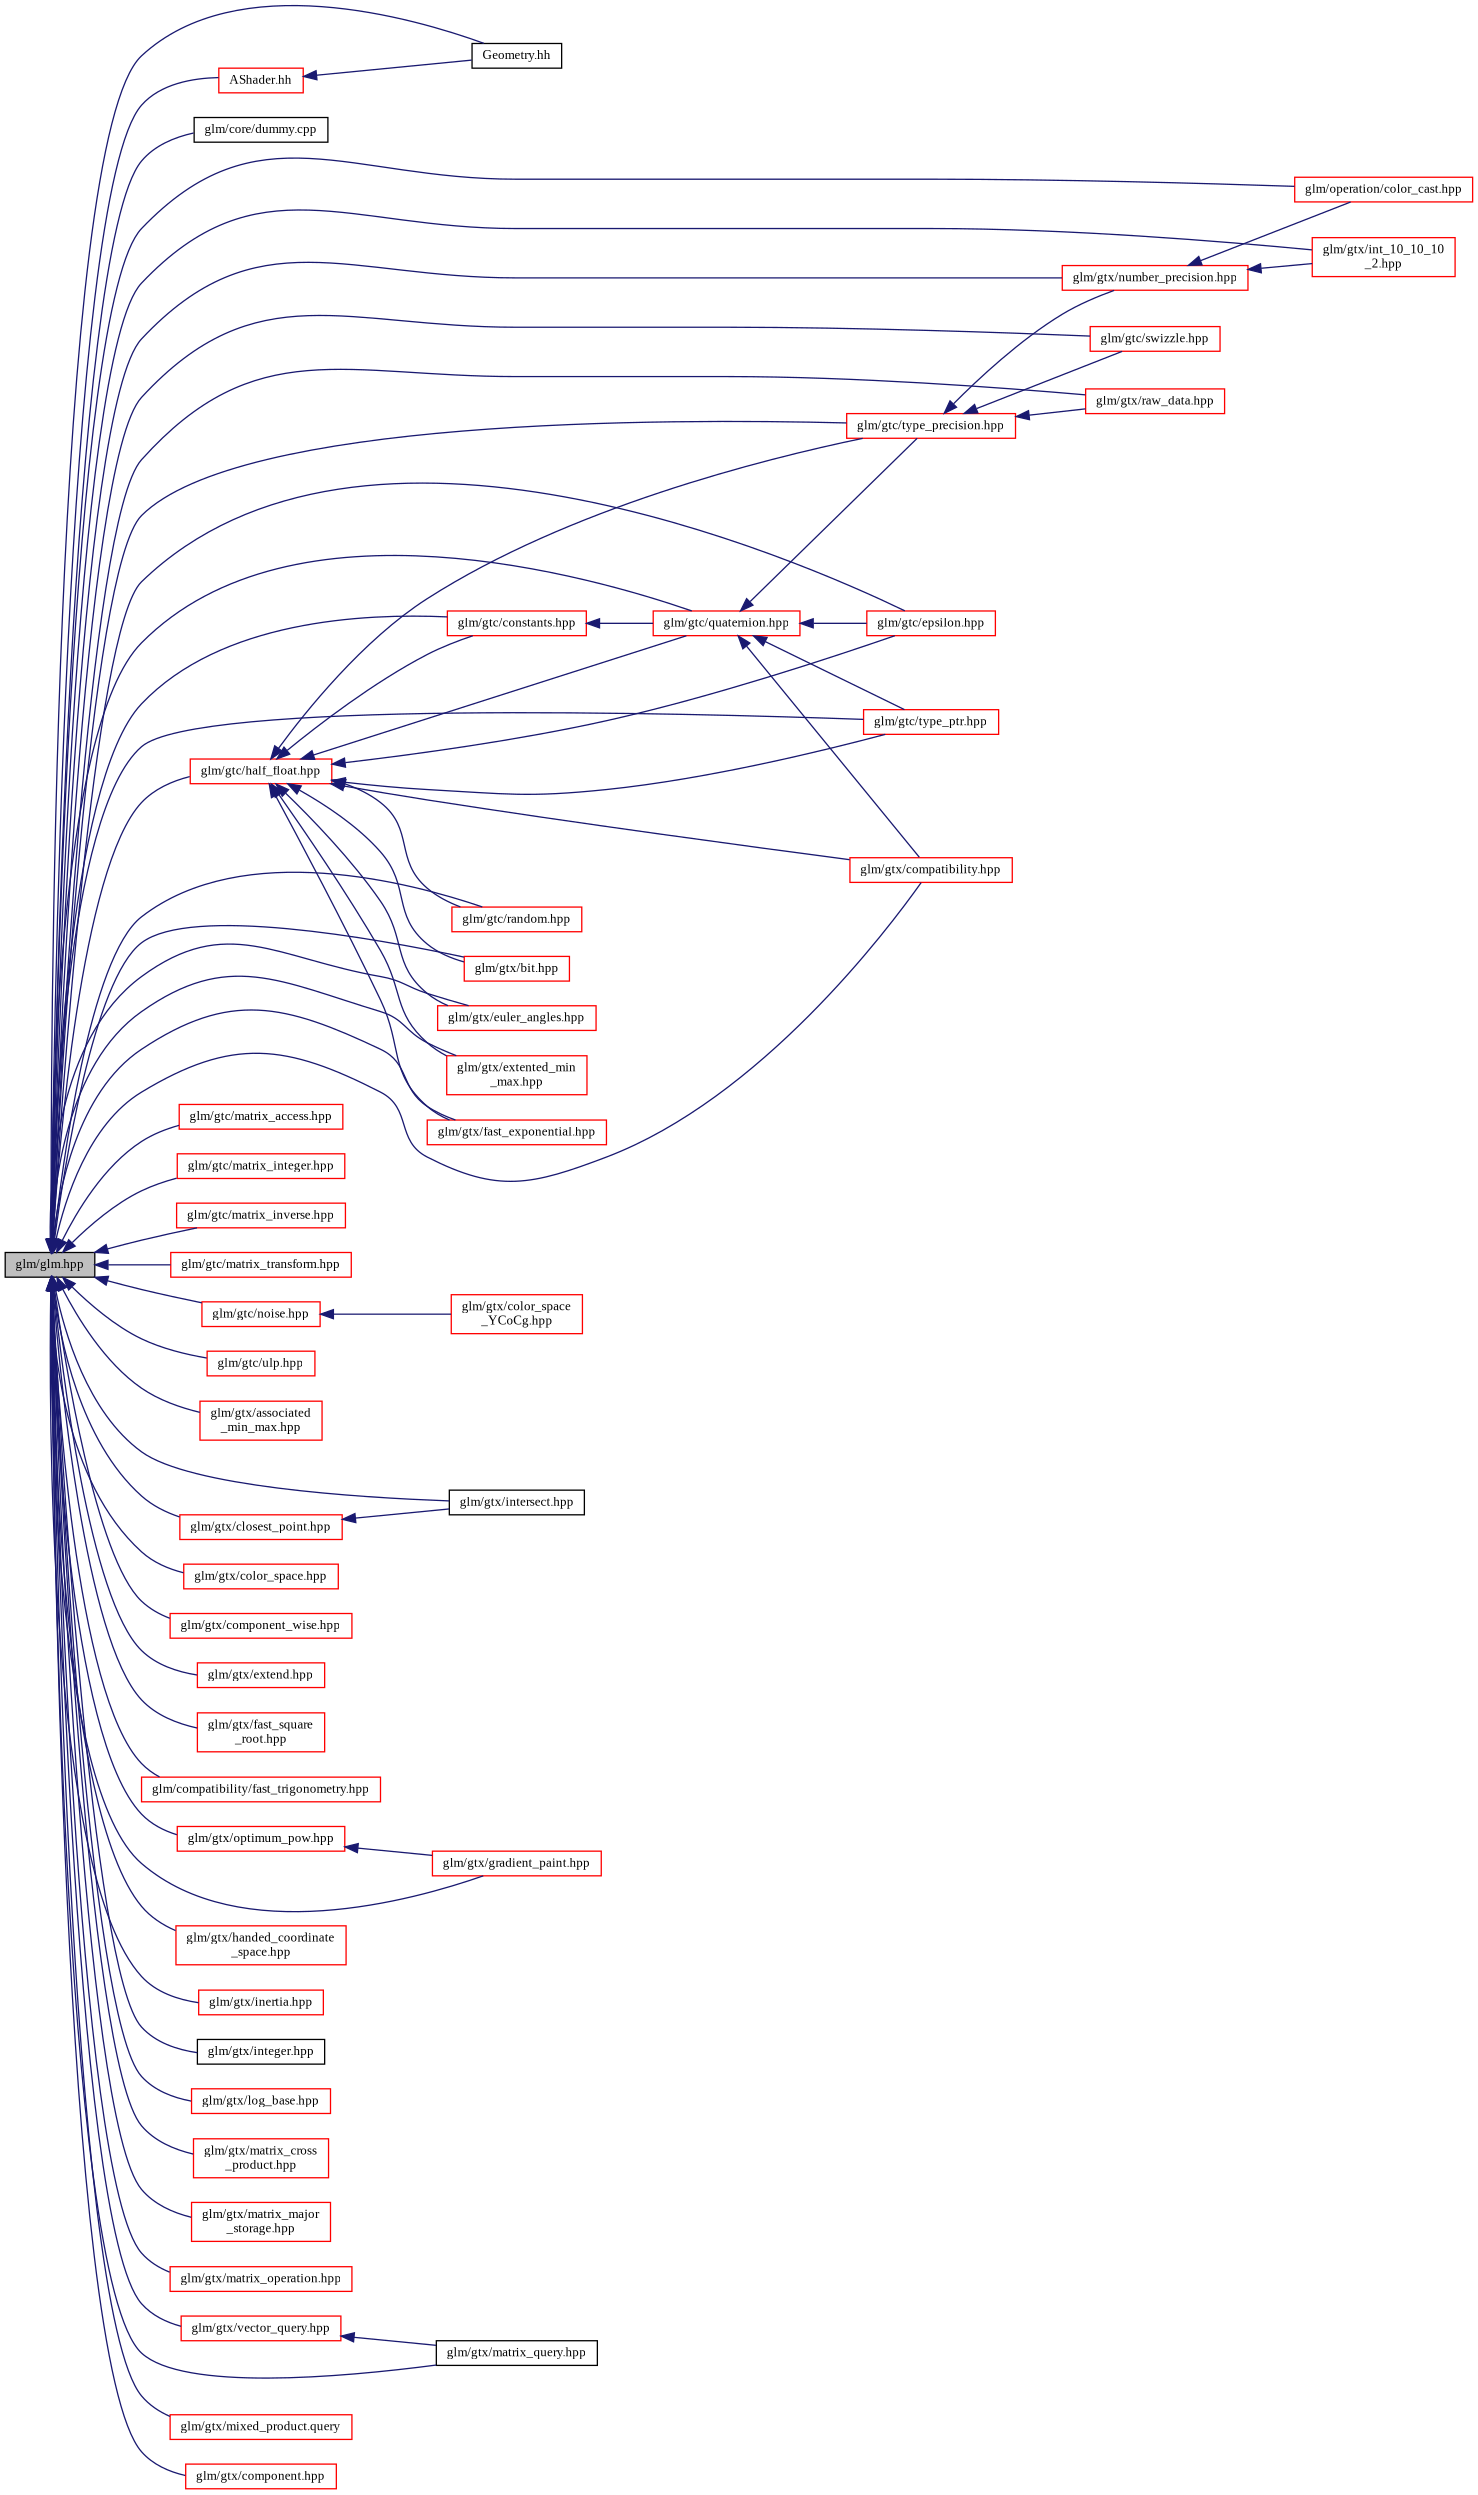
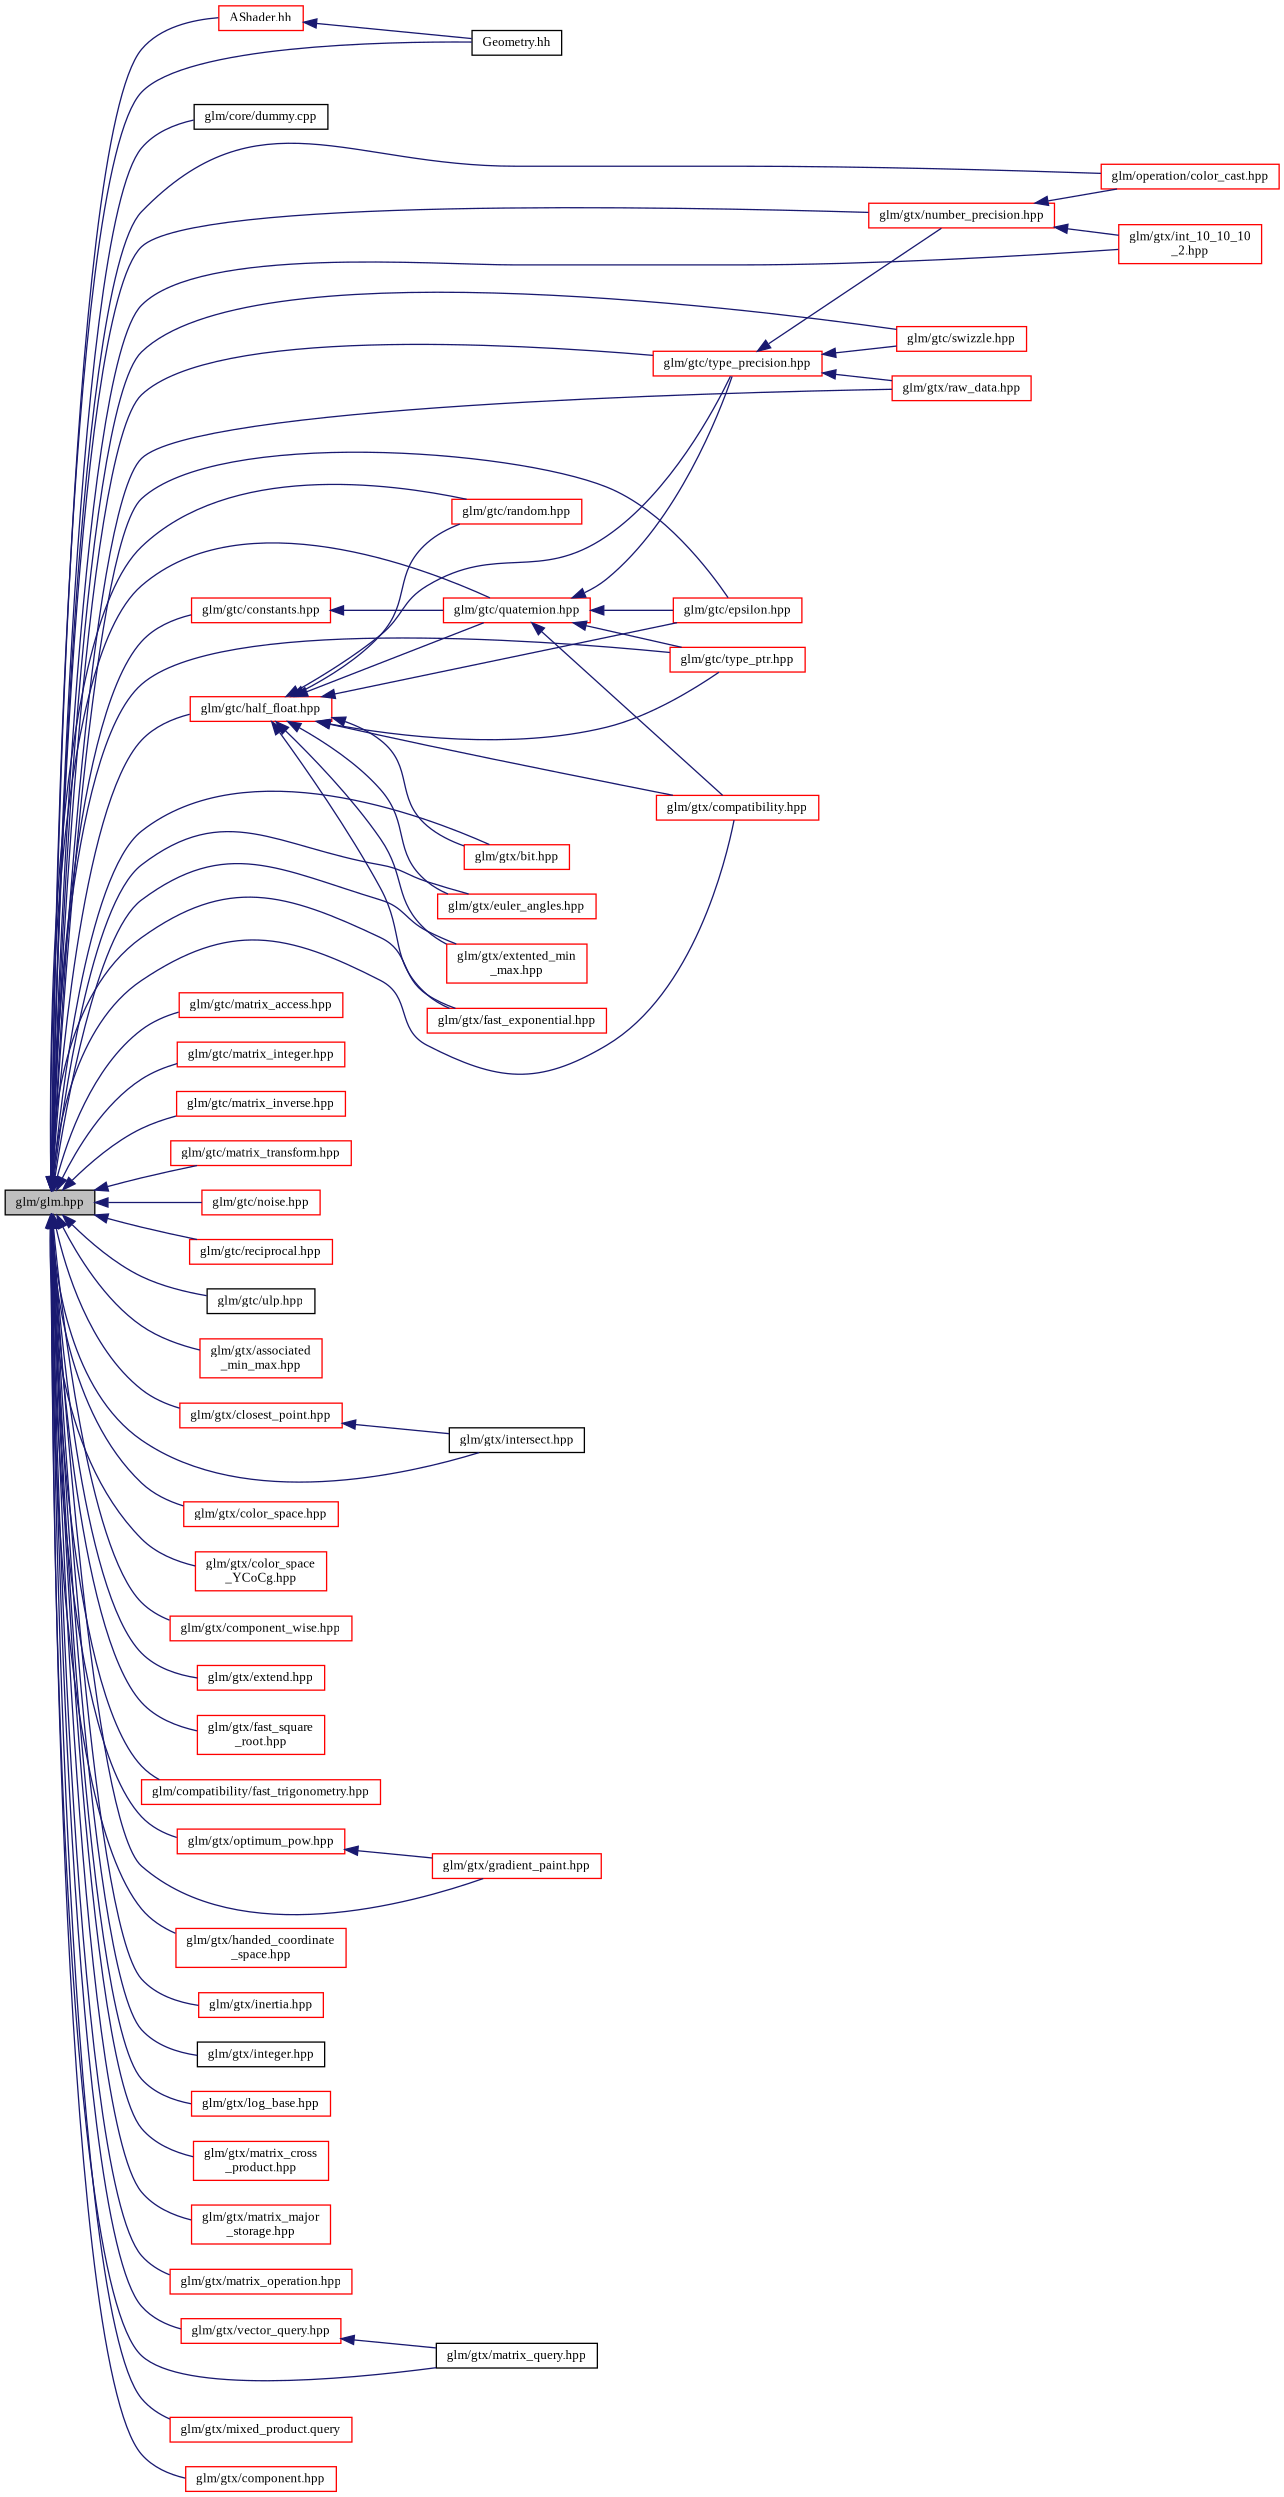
edge "glm/gtc/constants.hpp" -> "glm/gtc/half_float.hpp": removed
node "glm/gtc/reciprocal.hpp": added
edge "glm/gtx/color_space _YCoCg.hpp" -> "glm/gtc/noise.hpp": now "glm/gtx/color_space _YCoCg.hpp" -> "glm/glm.hpp"
node "glm/gtc/ulp.hpp": color red -> black
